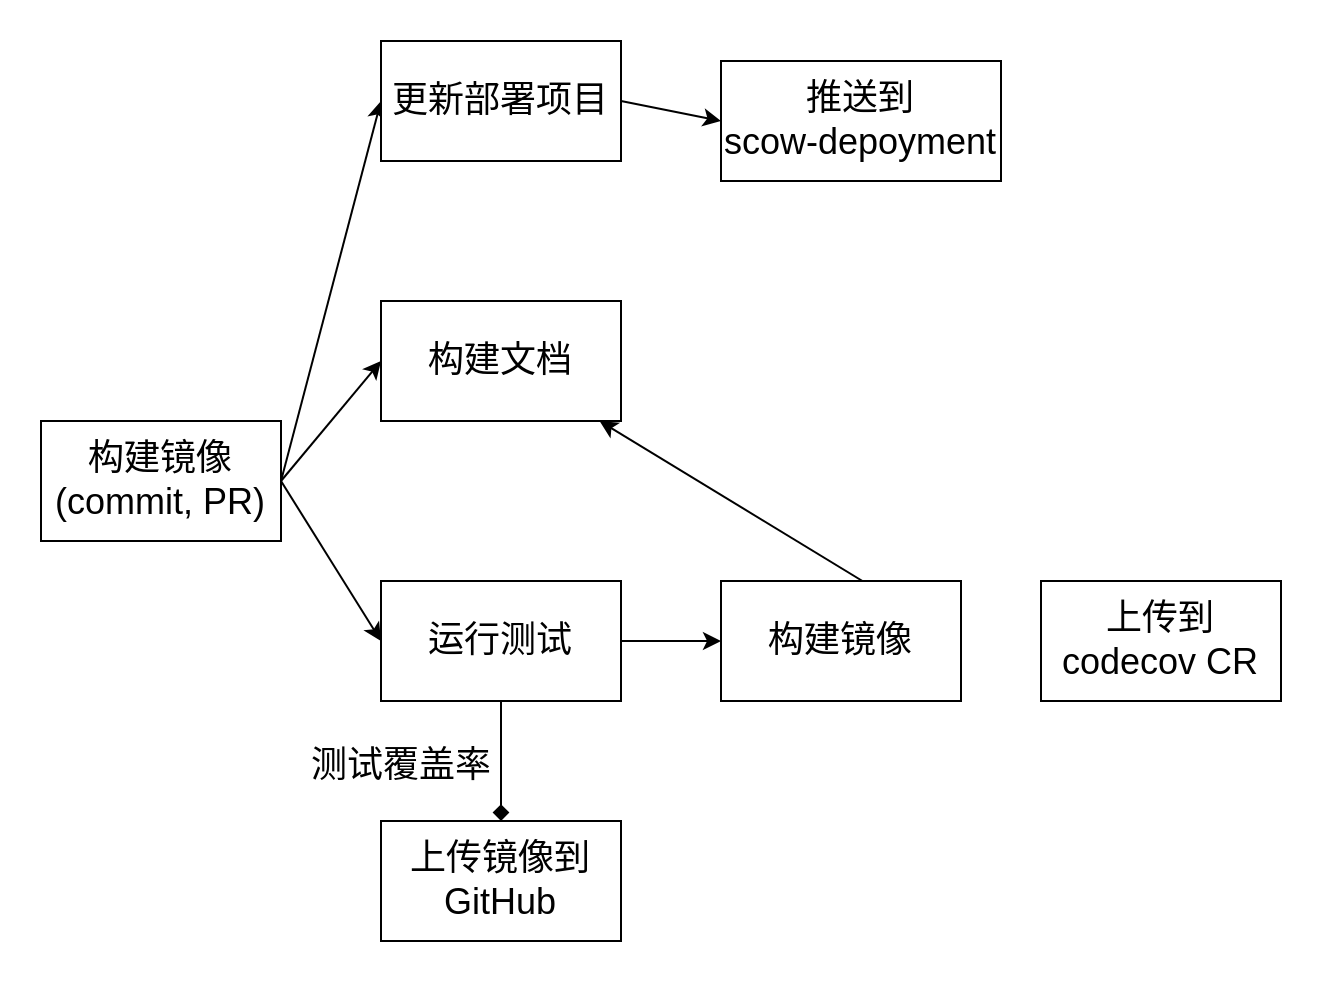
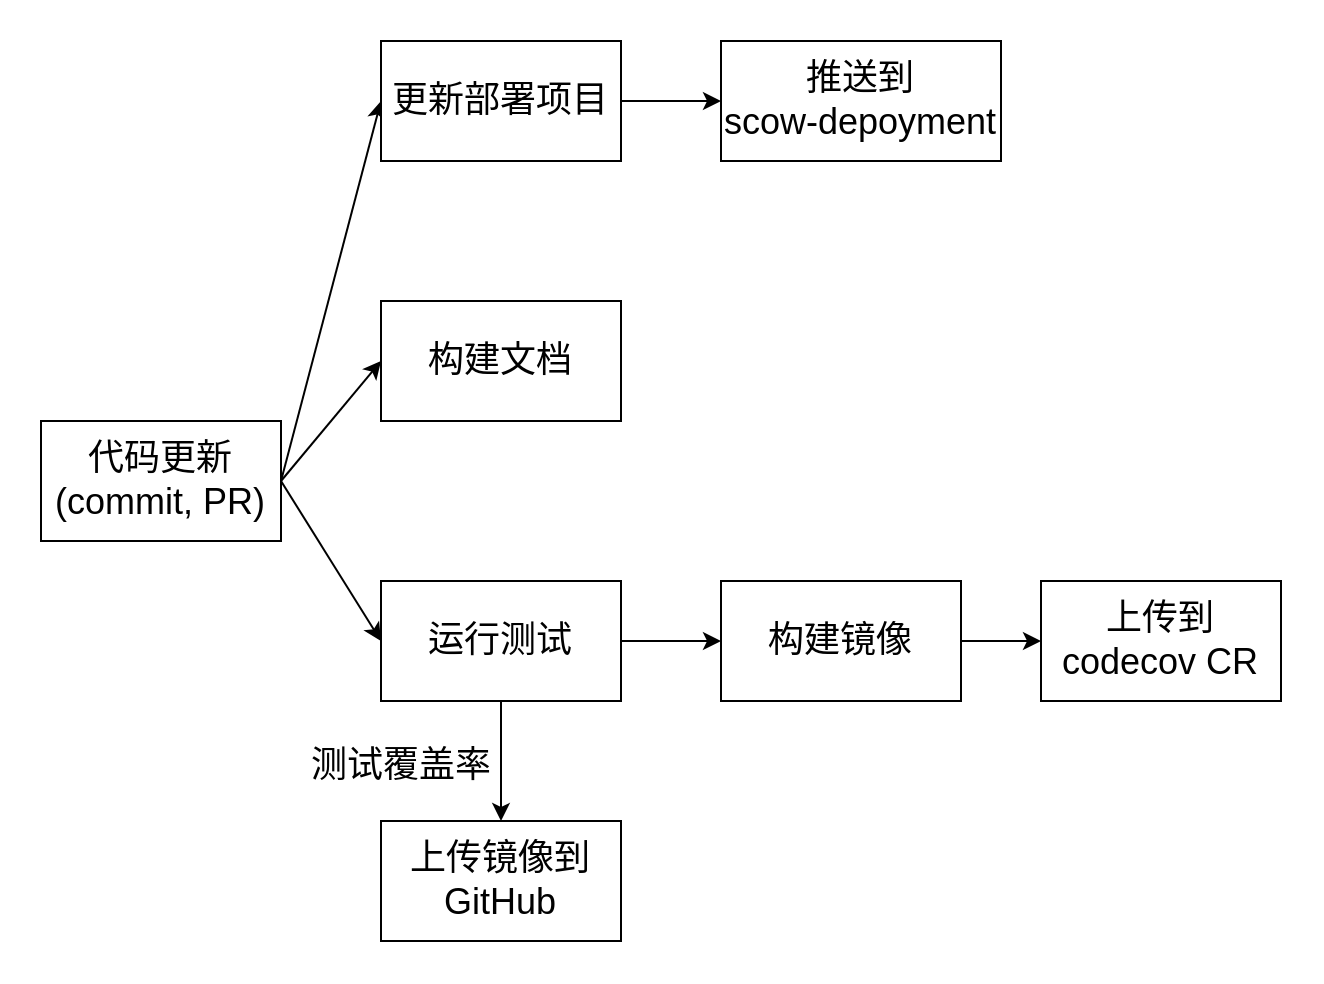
node "推送到 scow-depoyment": moved (861, 121) -> (861, 101)
node "构建镜像 (commit, PR)": label "构建镜像 (commit, PR)" -> "代码更新 (commit, PR)"
edge "构建镜像" -> "构建文档": now "构建镜像" -> "上传到codecov CR"
edge "运行测试" -> "上传镜像到GitHub": arrowhead diamond -> classic
